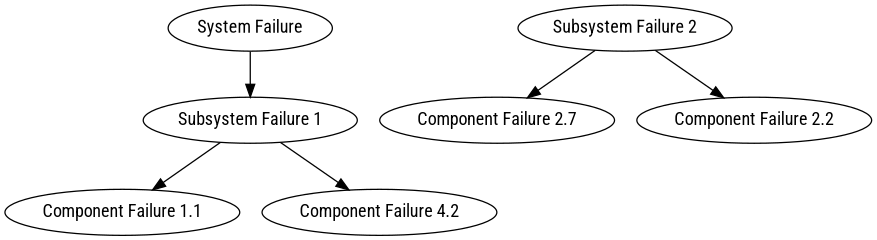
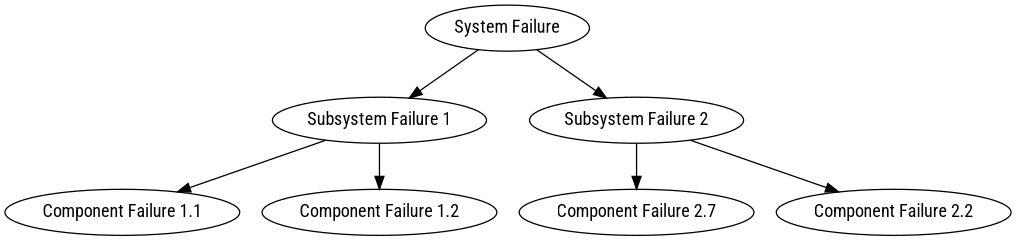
edge "System Failure" -> "Subsystem Failure 2": added
node "Component Failure 4.2": label "Component Failure 4.2" -> "Component Failure 1.2"
